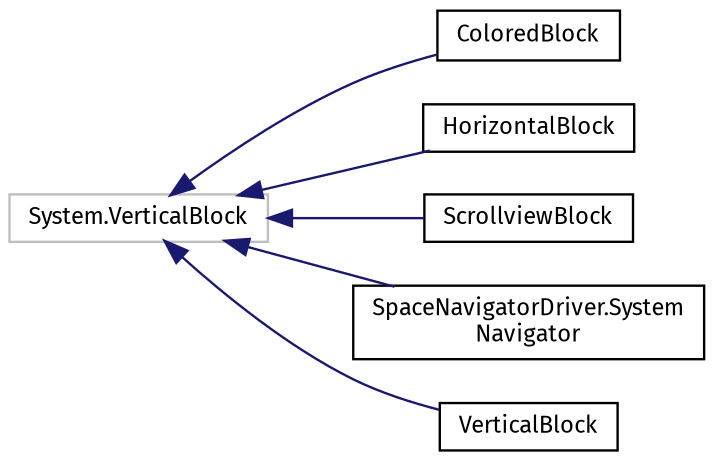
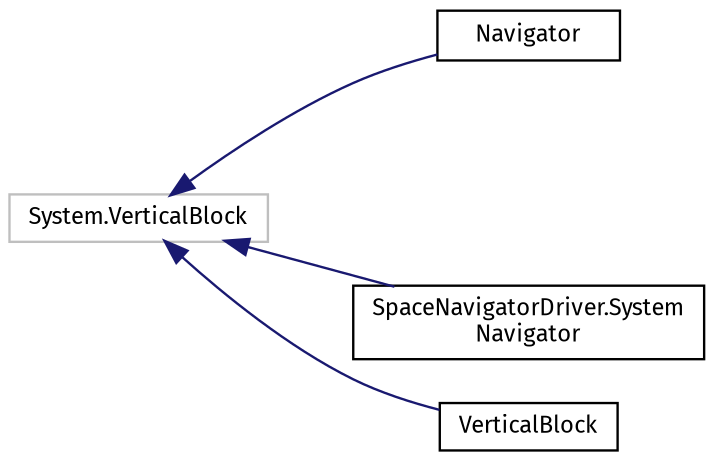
node "ColoredBlock": label "ColoredBlock" -> "Navigator"
node "HorizontalBlock": removed
node "ScrollviewBlock": removed
